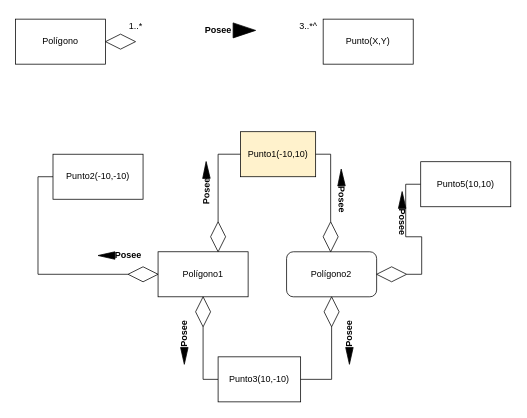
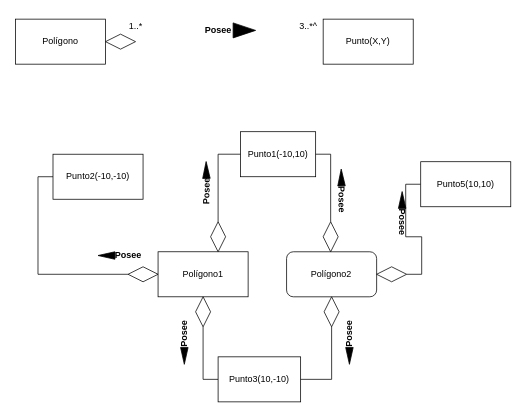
node "Punto1(-10,10)": fillcolor #fff2cc -> #ffffff
